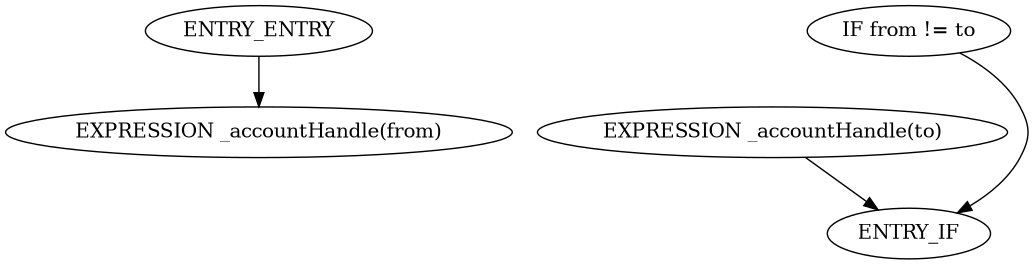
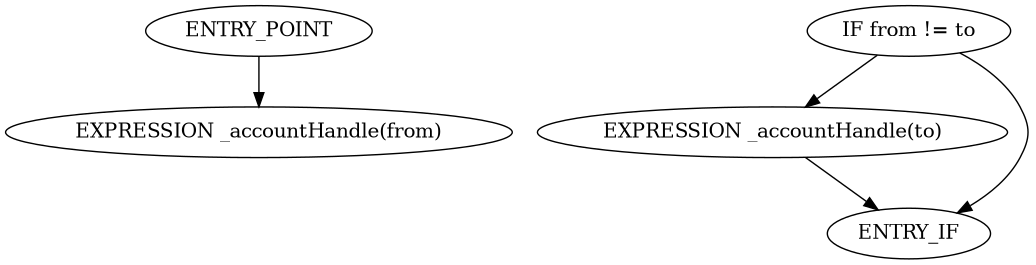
node "ENTRY_ENTRY": label "ENTRY_ENTRY" -> "ENTRY_POINT"
edge "IF from != to" -> "EXPRESSION _accountHandle(to)": added
